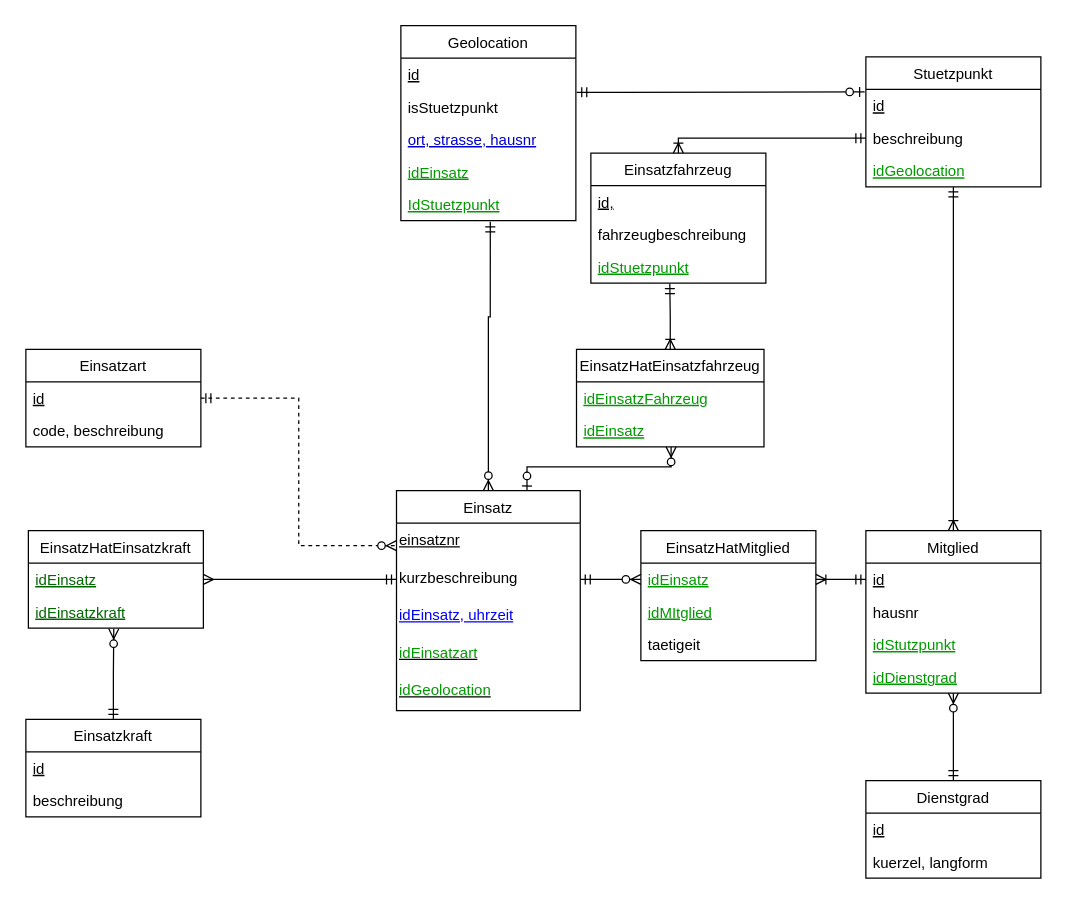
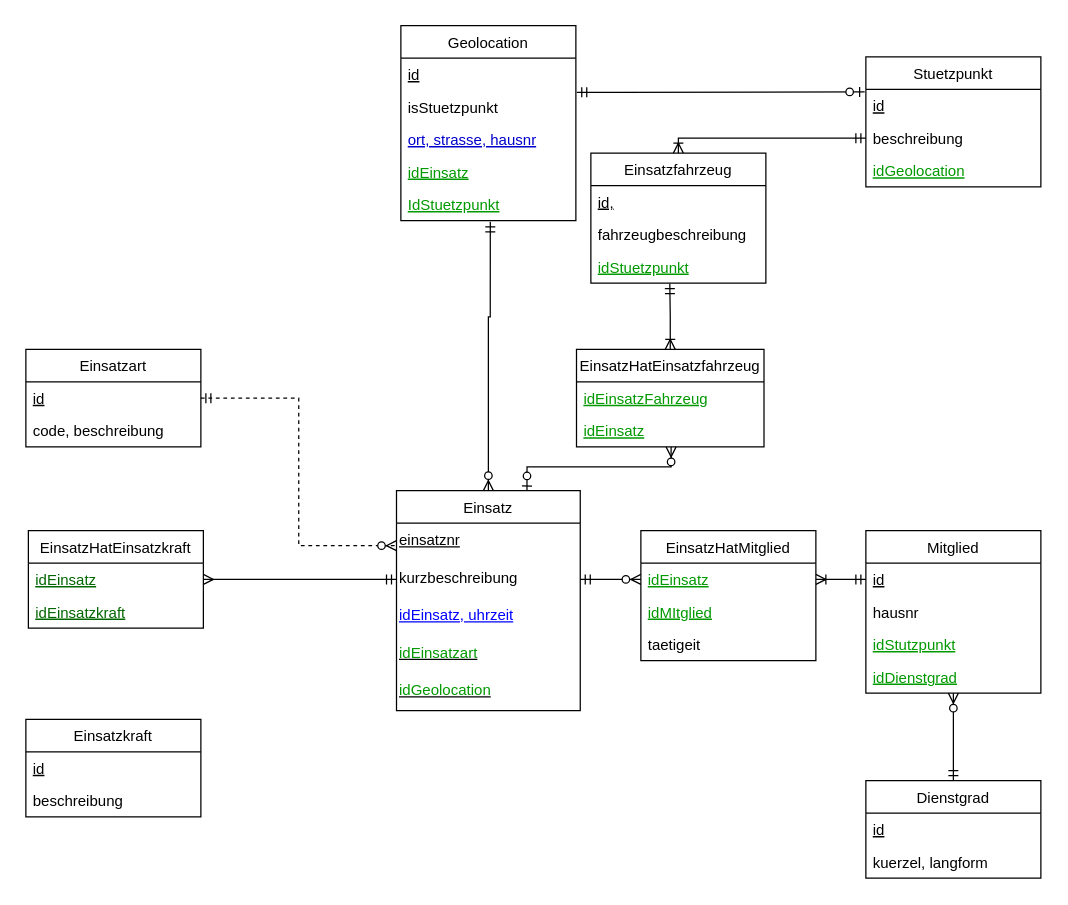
edge "Stuetzpunkt" -- "Mitglied": removed
edge "idEinsatzkraft" -- "Einsatzkraft": removed
